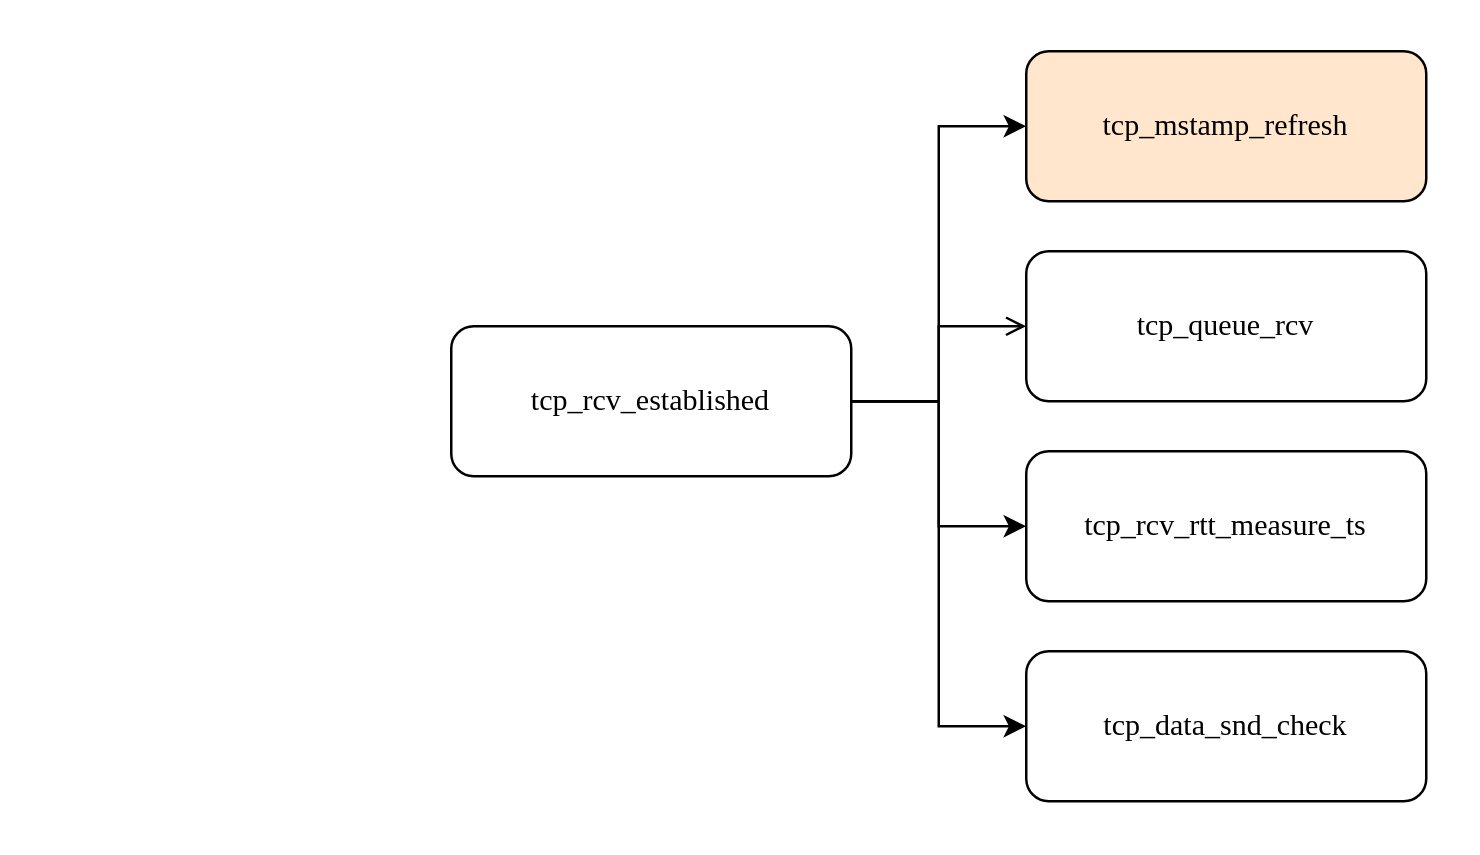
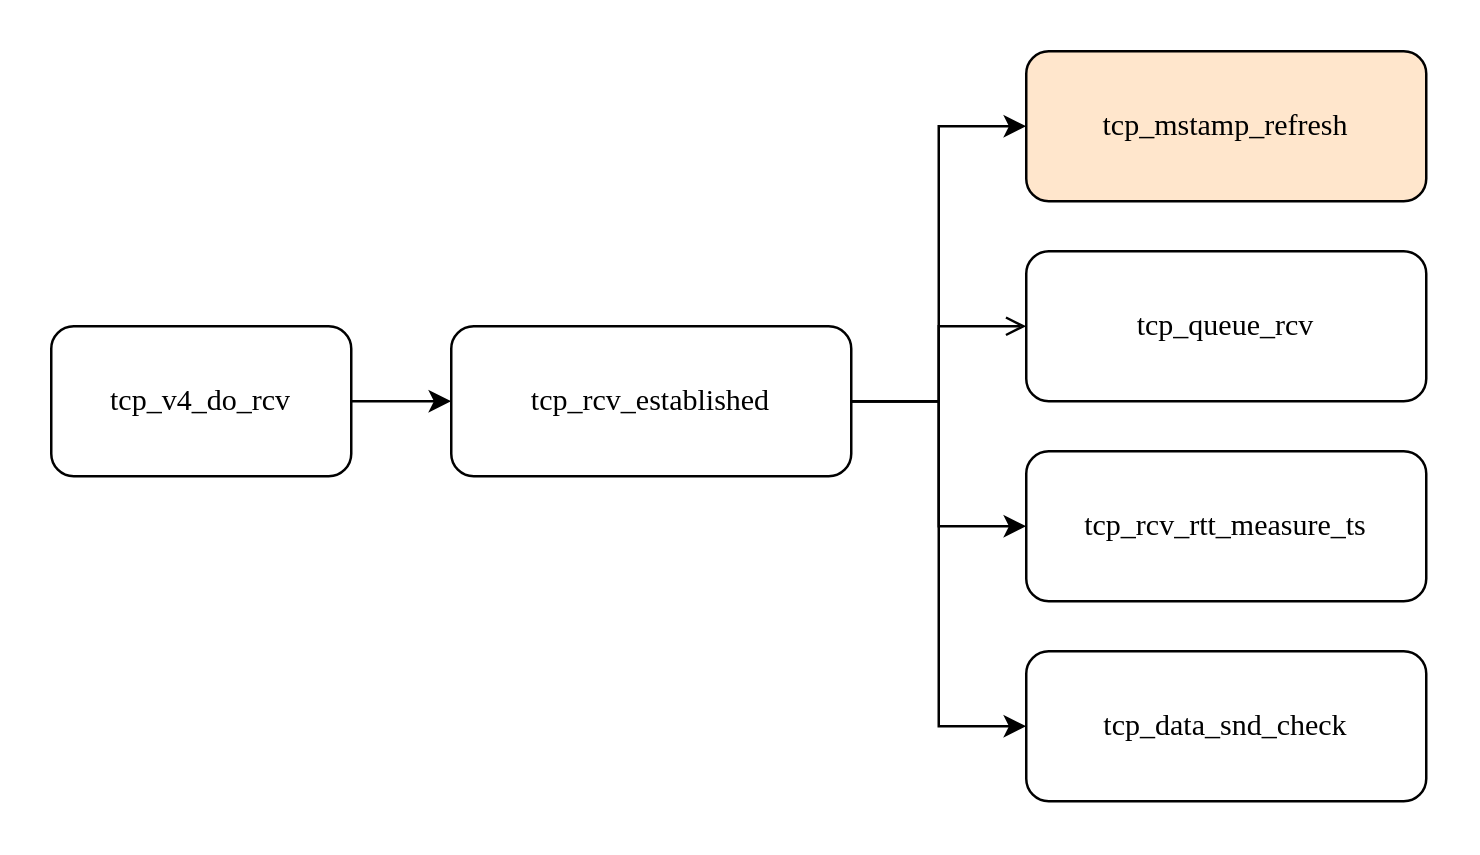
node "tcp_v4_do_rcv": added
edge "tcp_v4_do_rcv" -> "tcp_rcv_established": added
